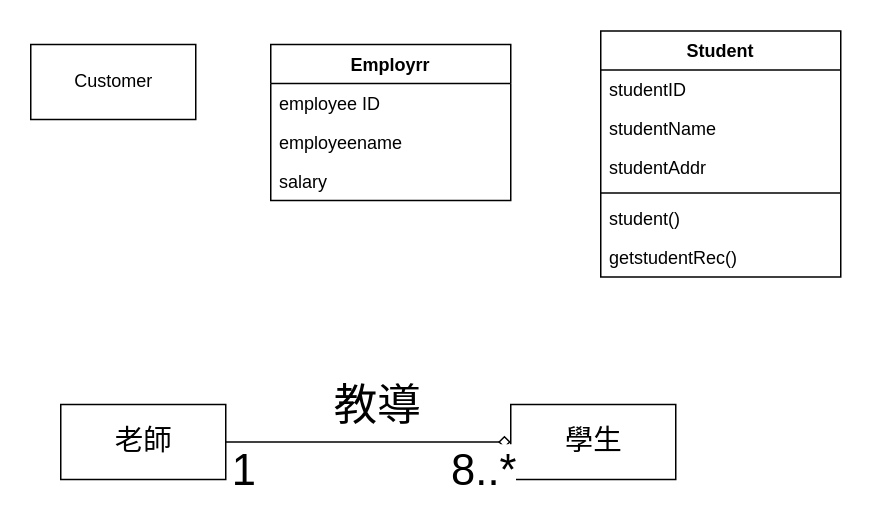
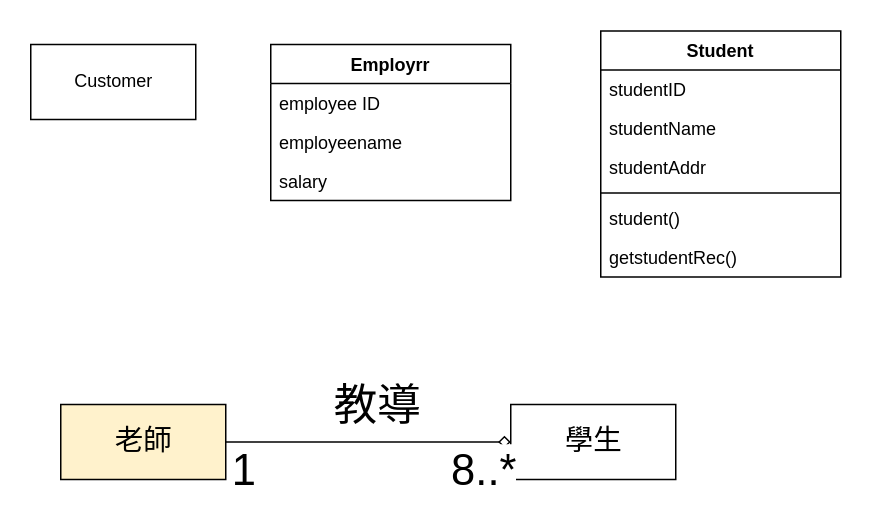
node "老師": fillcolor #ffffff -> #fff2cc
